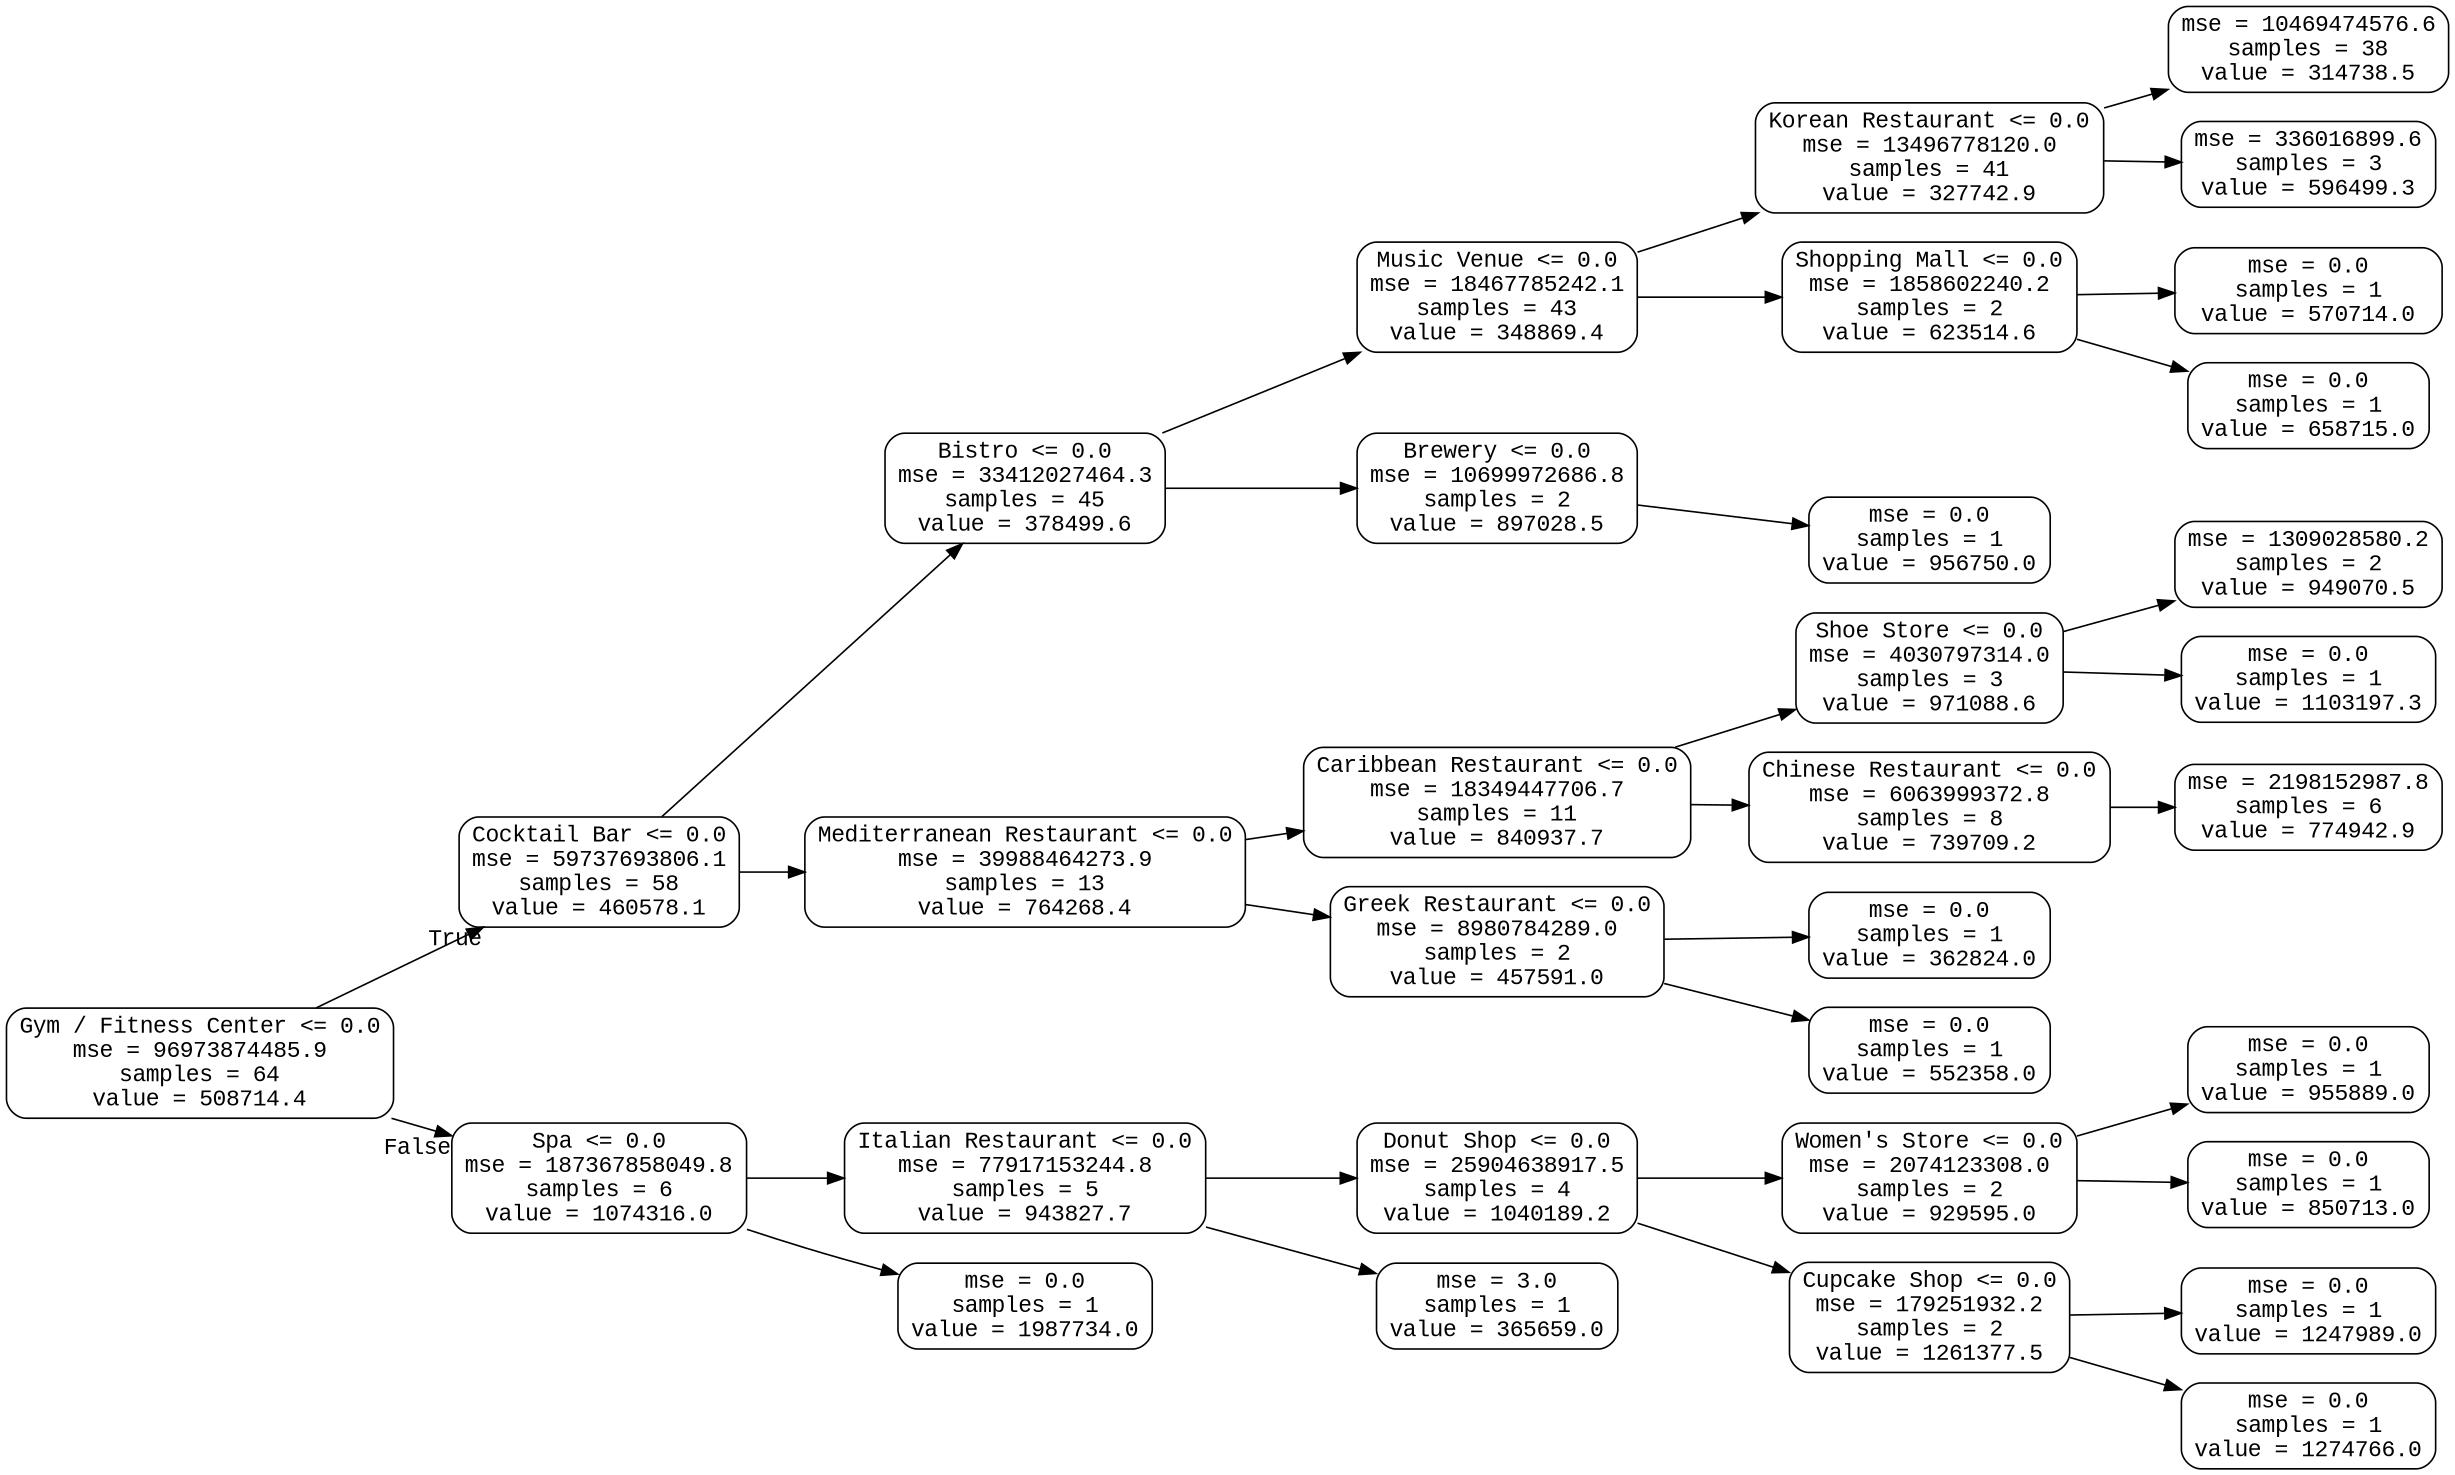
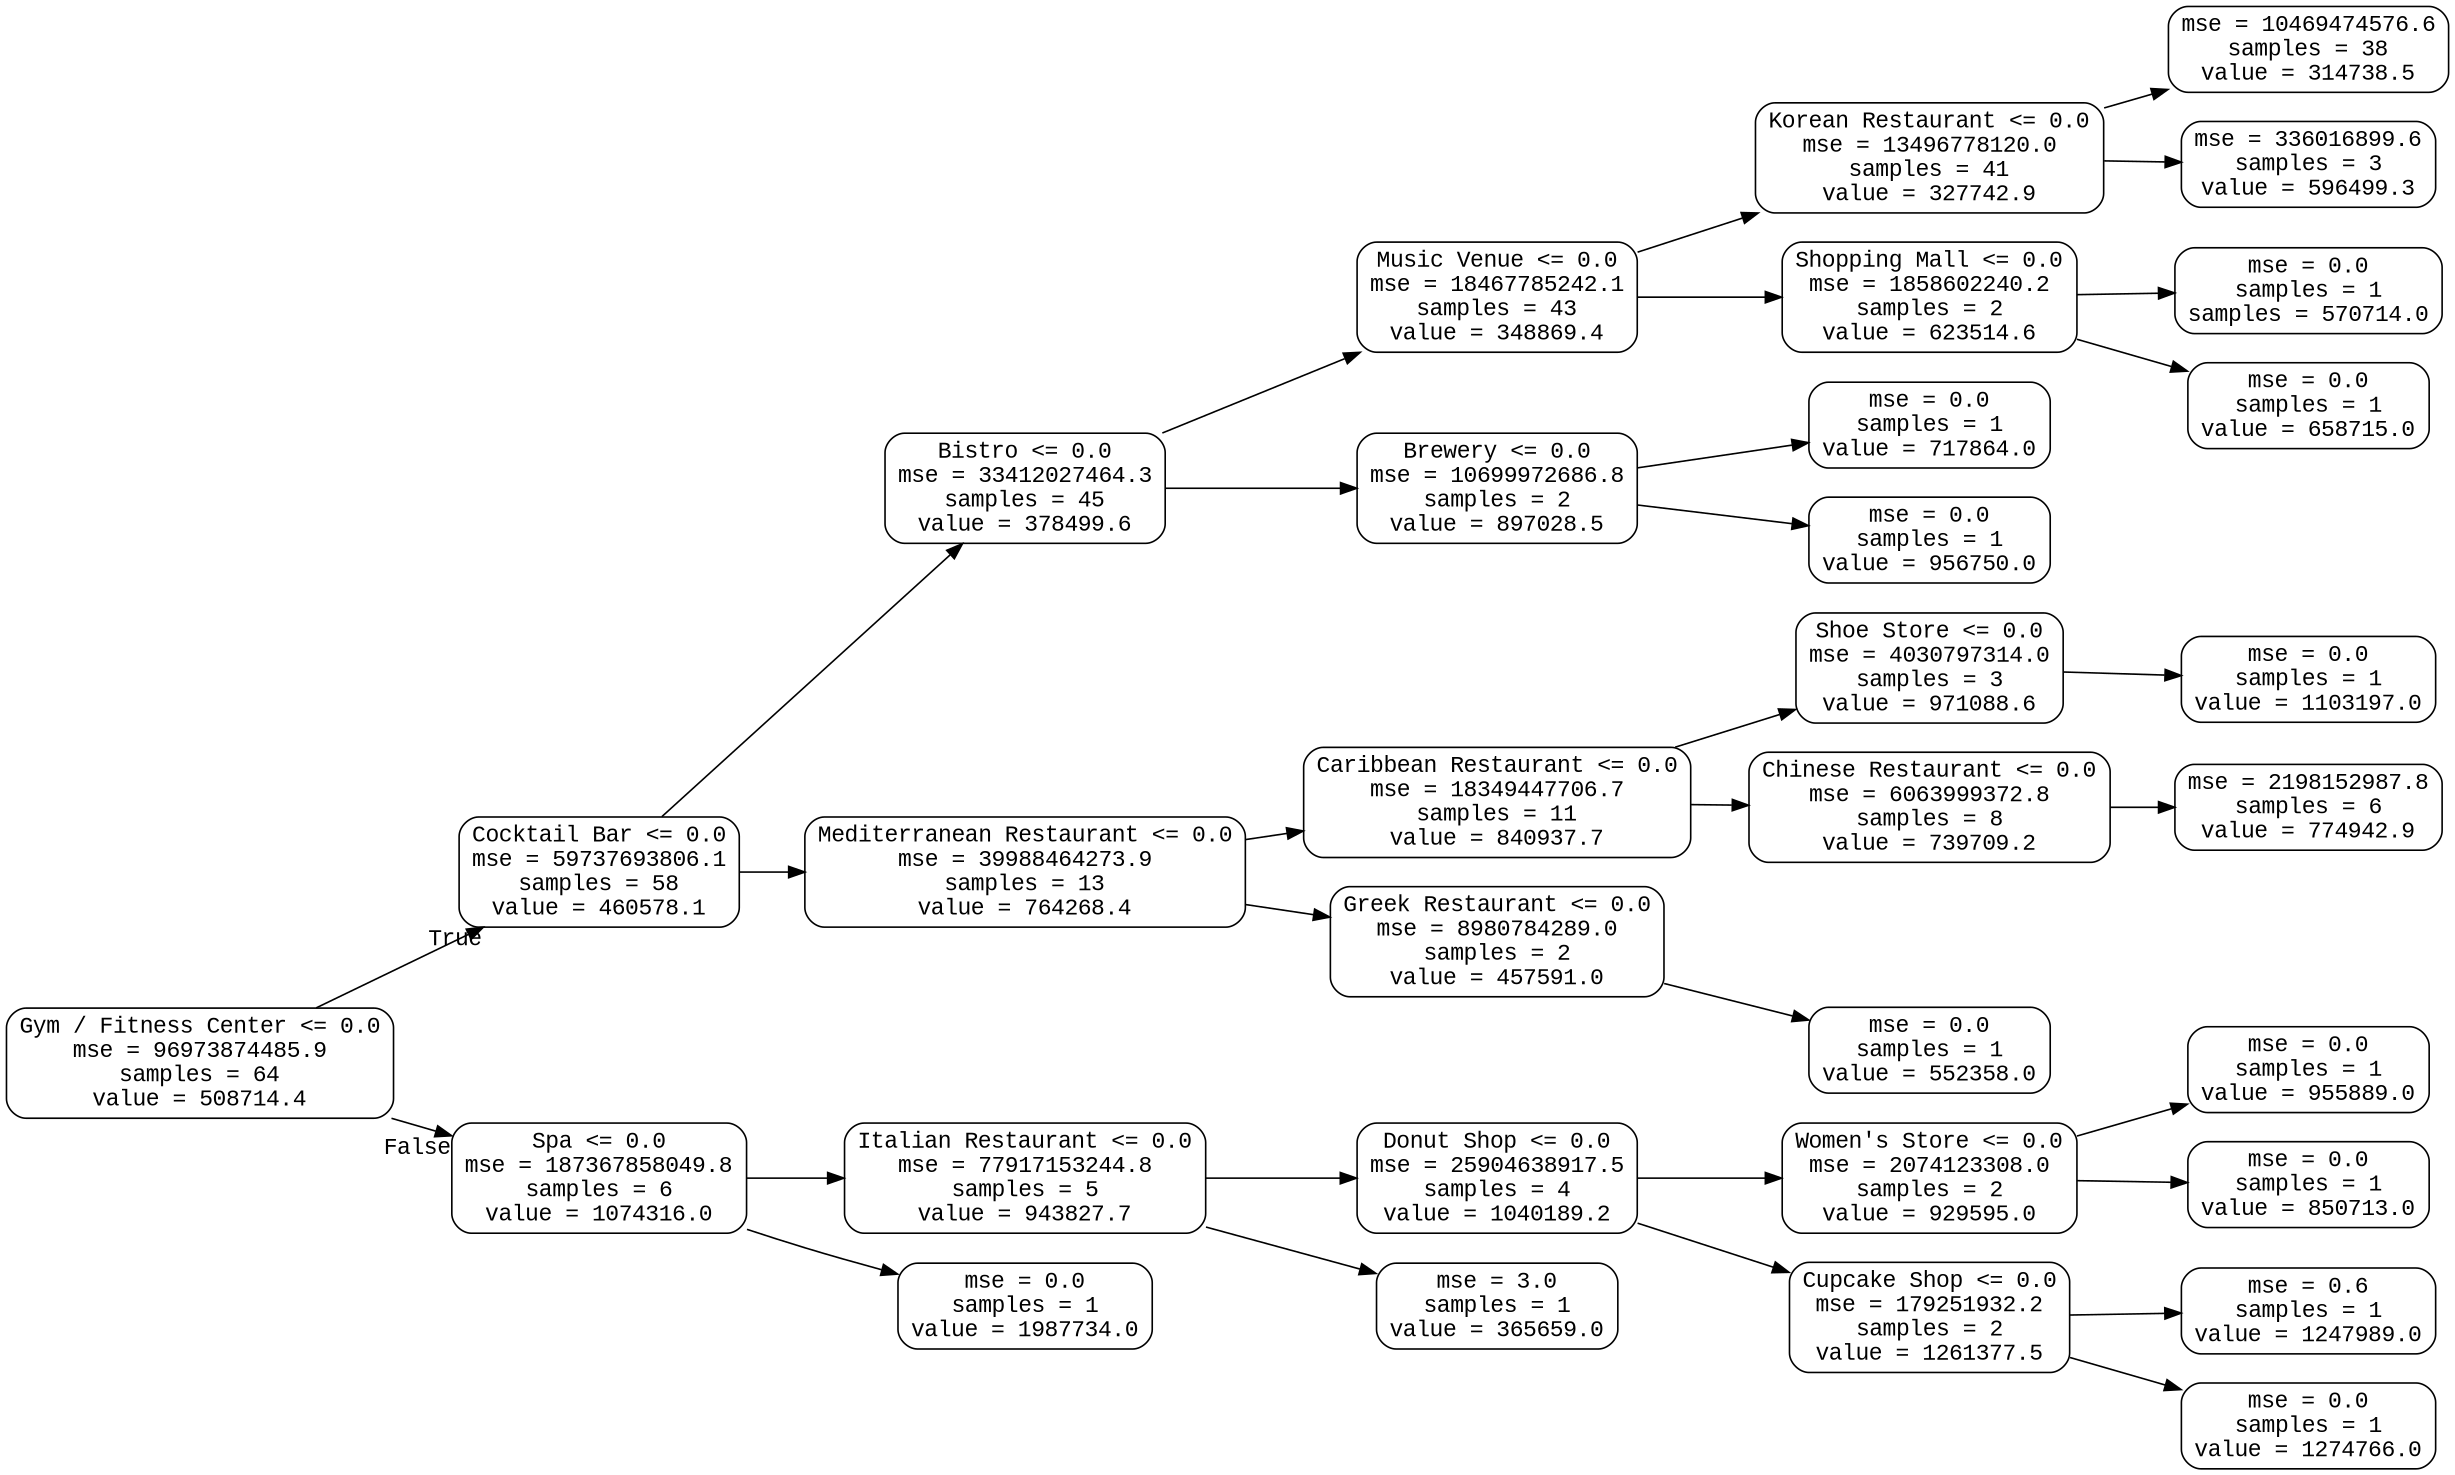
node "mse = 0.0 samples = 1 value = 570714.0": label "mse = 0.0 samples = 1 value = 570714.0" -> "mse = 0.0 samples = 1 samples = 570714.0"
node "mse = 0.0 samples = 1 value = 717864.0": added
node "mse = 1309028580.2 samples = 2 value = 949070.5": removed
node "mse = 0.0 samples = 1 value = 1103197.3": label "mse = 0.0 samples = 1 value = 1103197.3" -> "mse = 0.0 samples = 1 value = 1103197.0"
node "mse = 0.0 samples = 1 value = 362824.0": removed
node "mse = 0.0 samples = 1 value = 1247989.0": label "mse = 0.0 samples = 1 value = 1247989.0" -> "mse = 0.6 samples = 1 value = 1247989.0"
